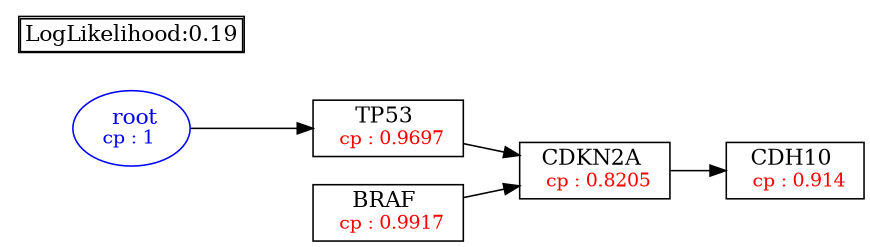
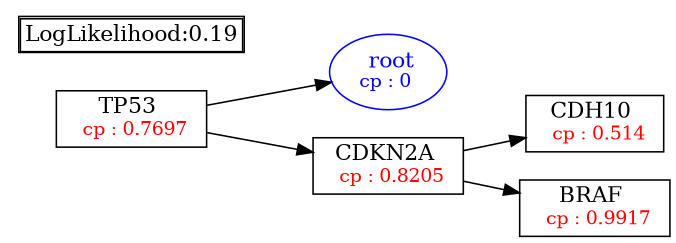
edge "root" -> "TP53": reversed
node "root": text "cp : 1" -> "cp : 0"
node "TP53": text "cp : 0.9697" -> "cp : 0.7697"
node "CDH10": text "cp : 0.914" -> "cp : 0.514"
edge "BRAF" -> "CDKN2A": reversed
